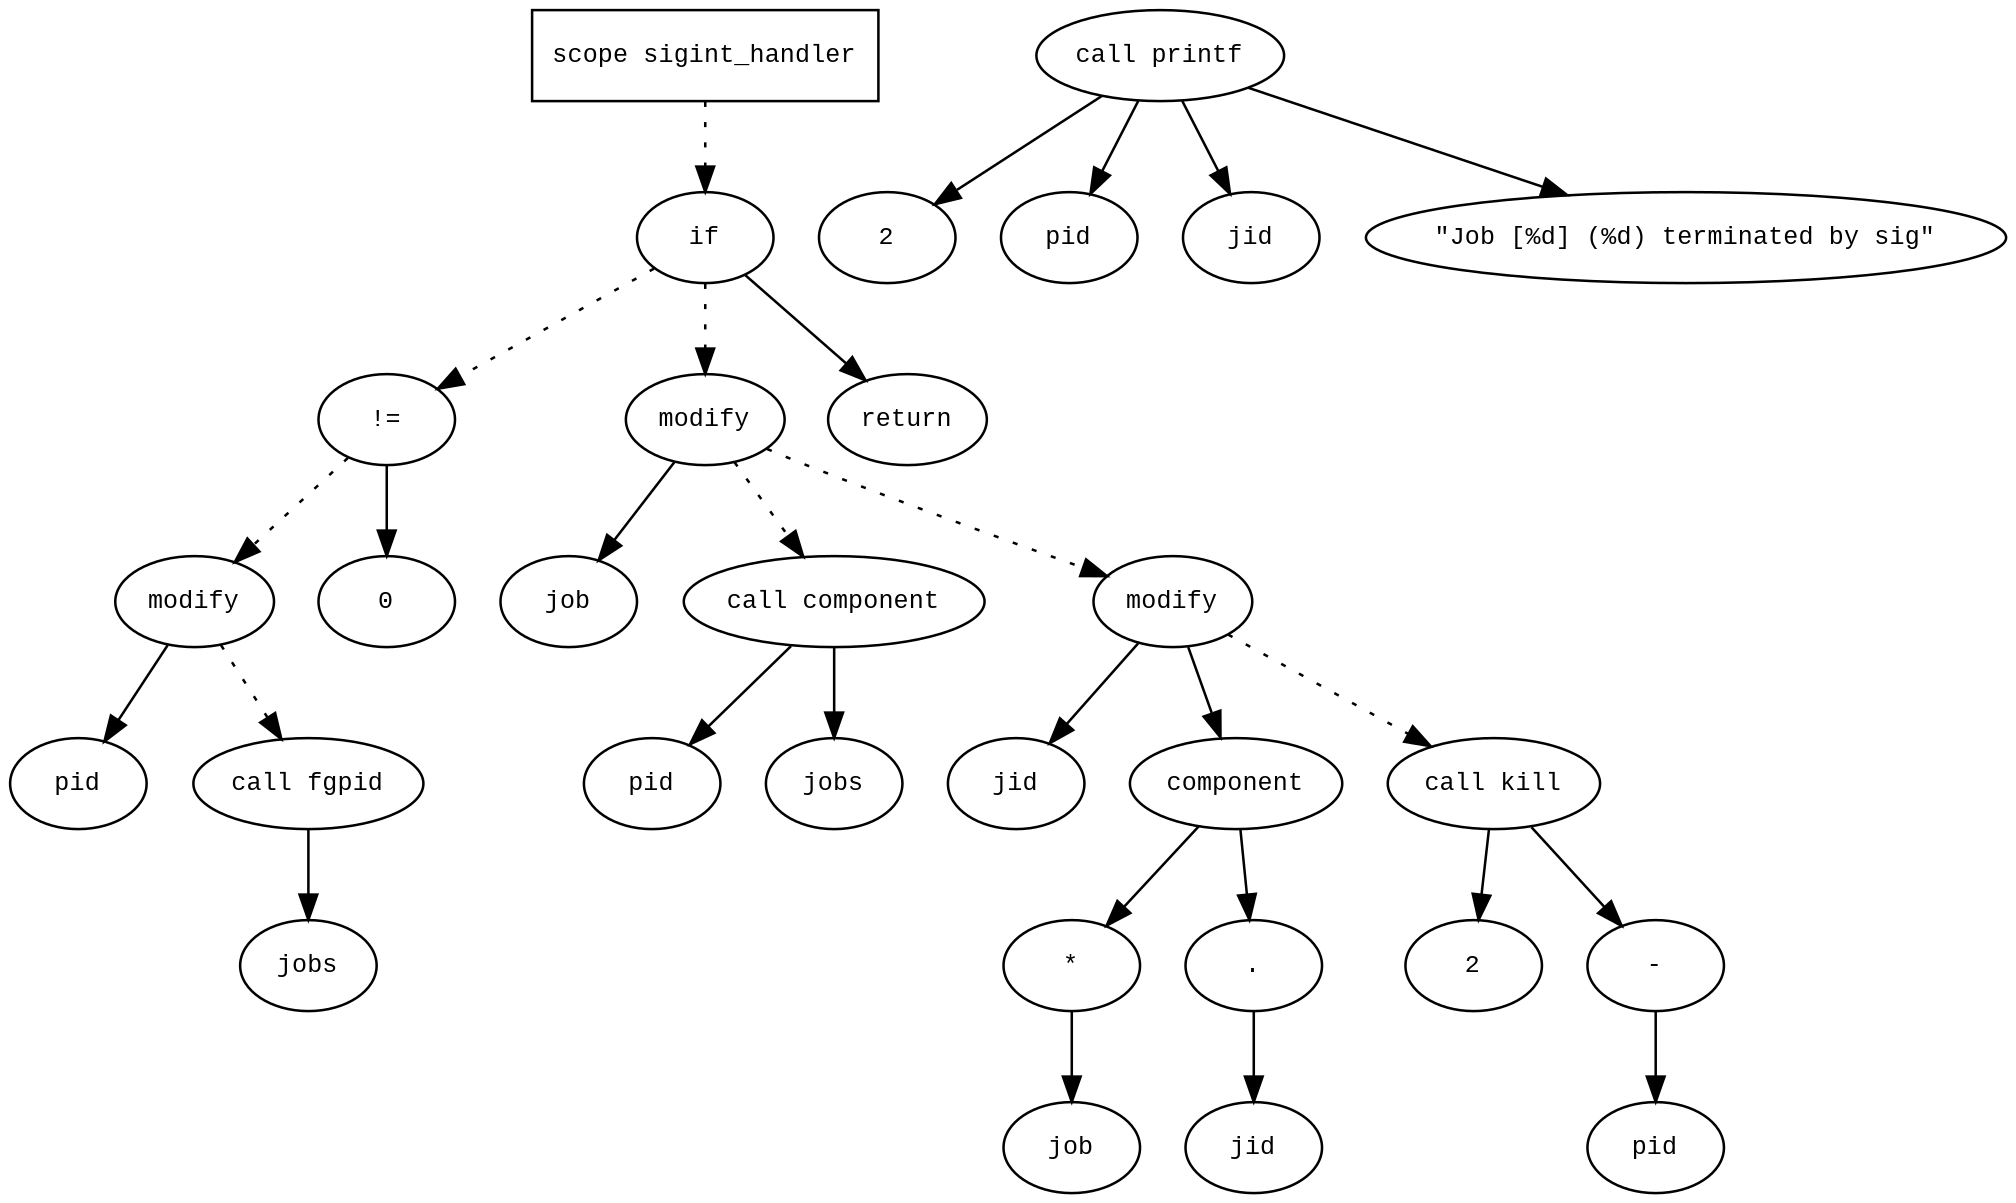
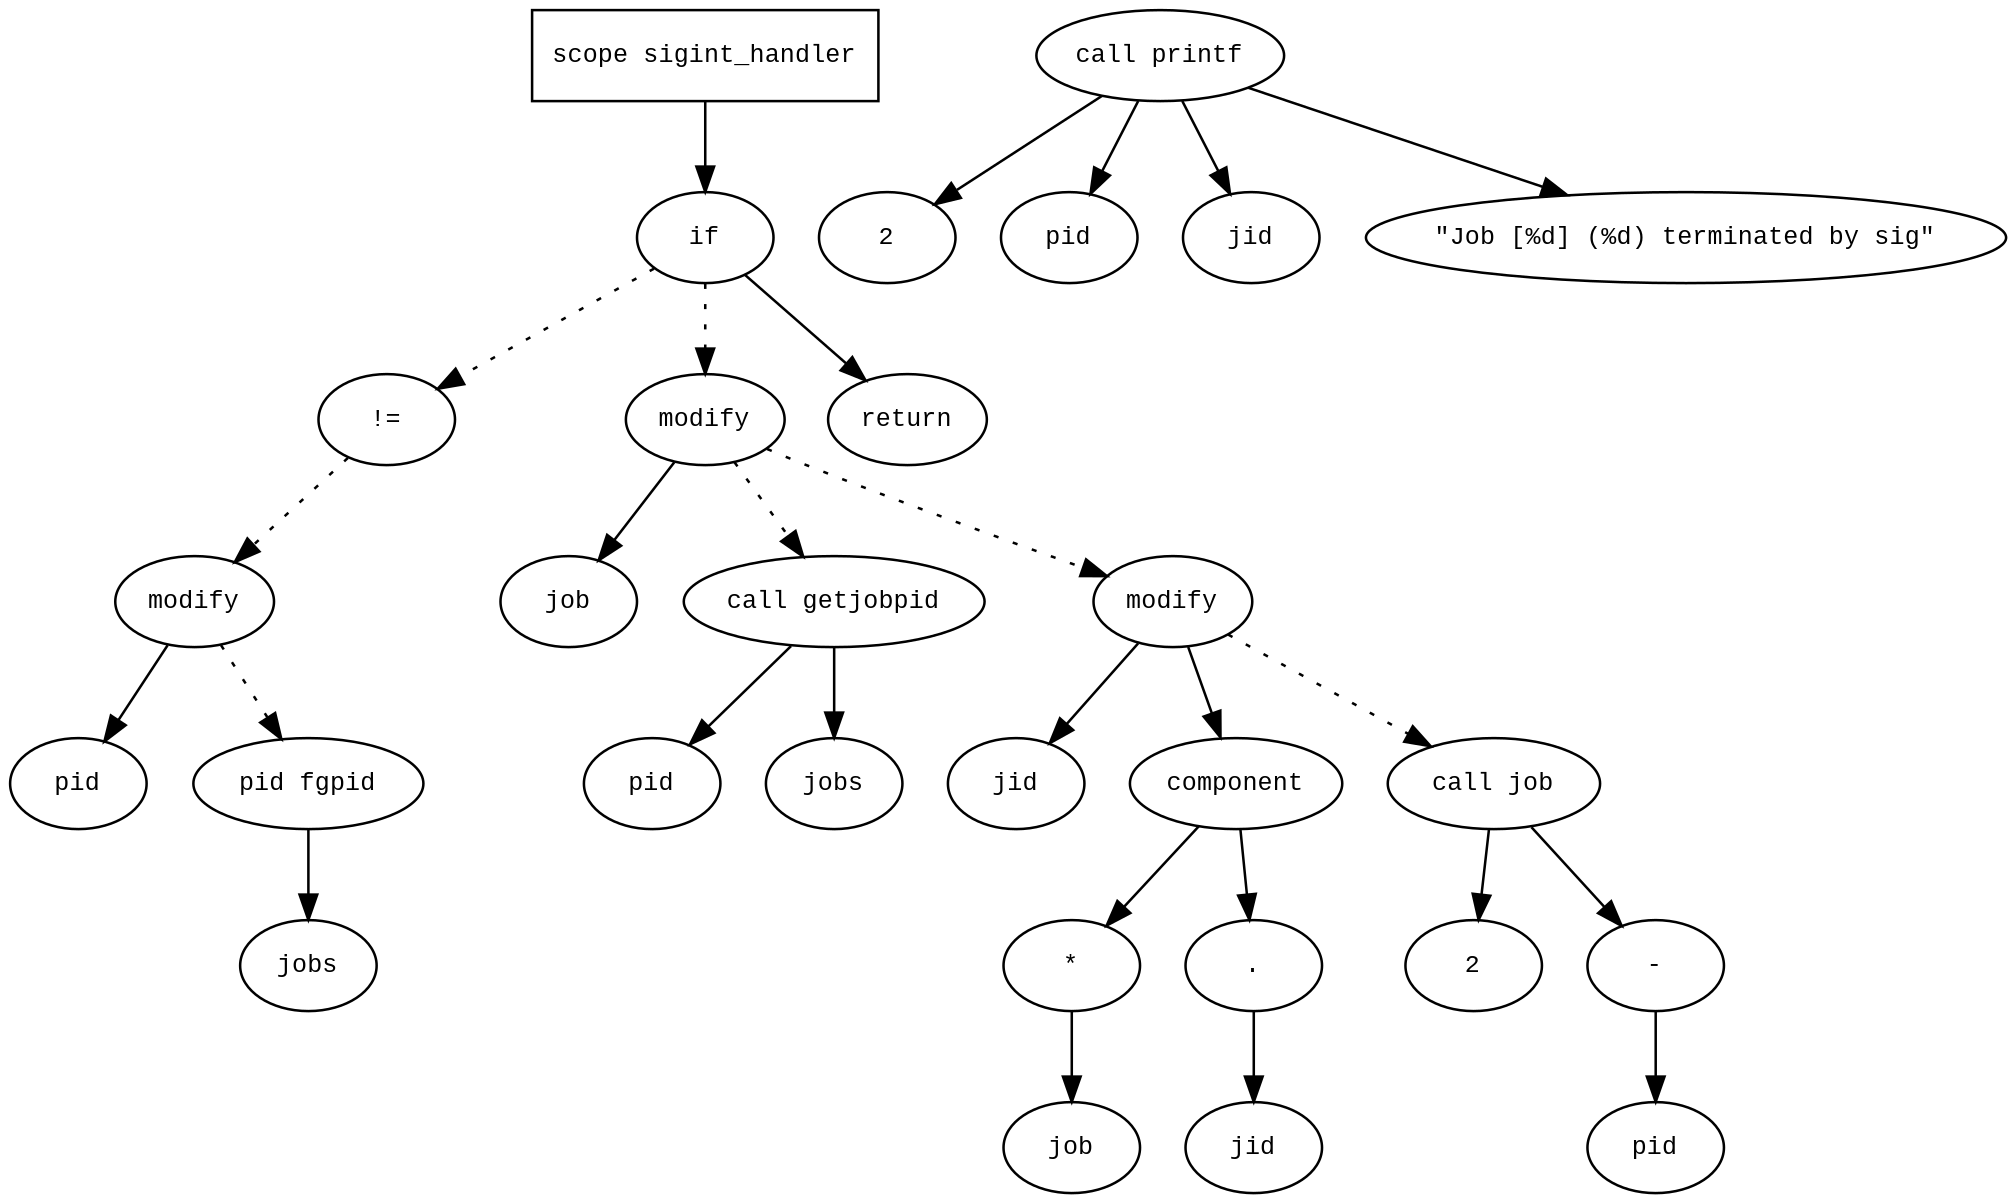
edge "scope sigint_handler" -> "if": style dotted -> solid
node "0": removed
node "call component": label "call component" -> "call getjobpid"
node "call fgpid": label "call fgpid" -> "pid fgpid"
node "call kill": label "call kill" -> "call job"
